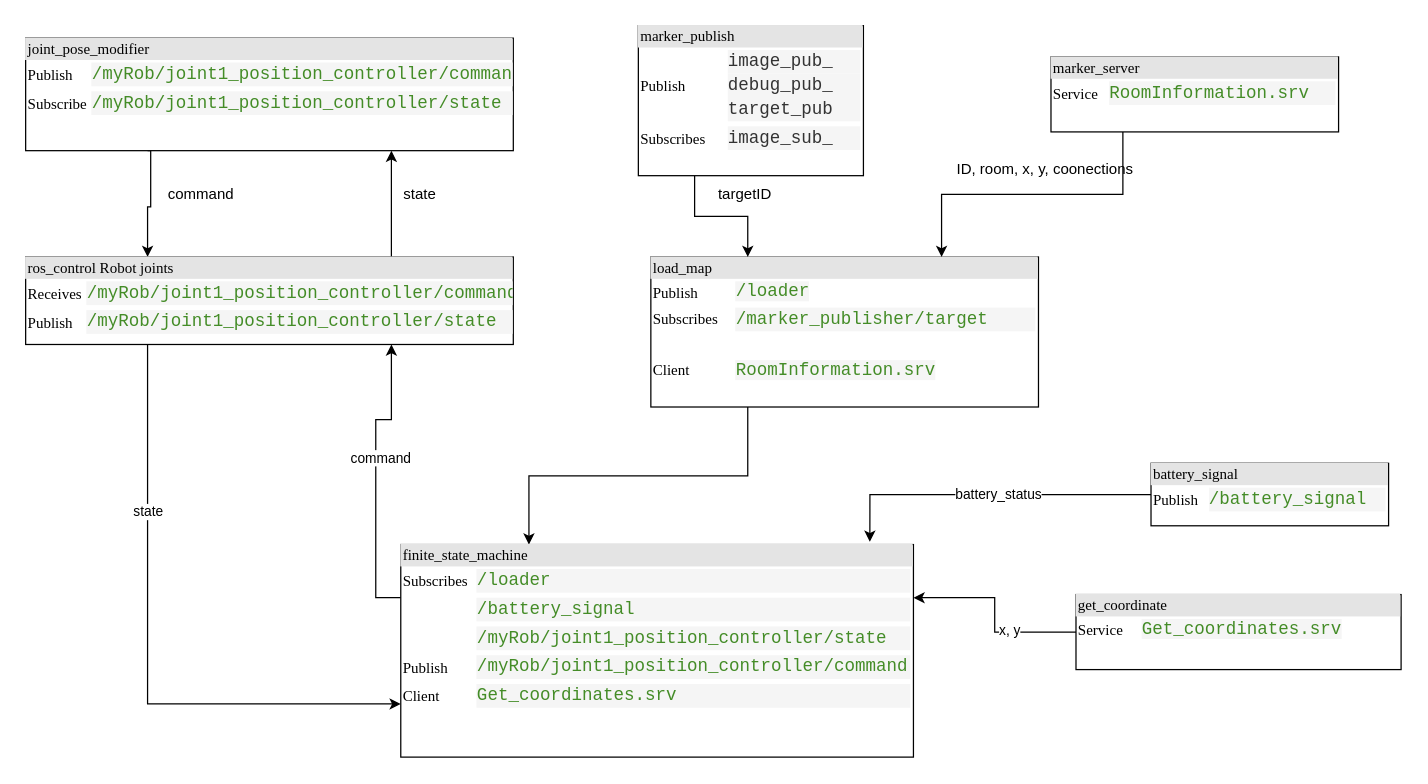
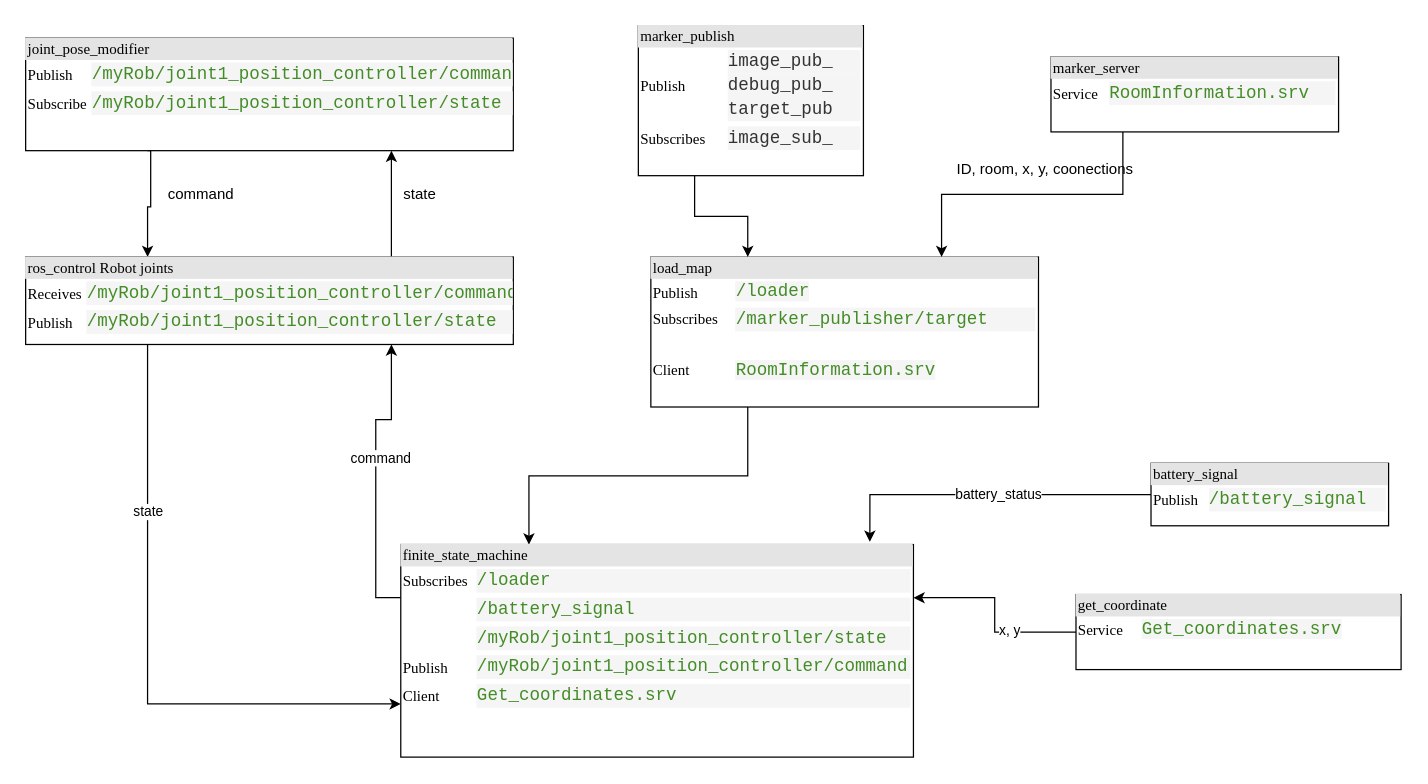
node "targetID": removed
